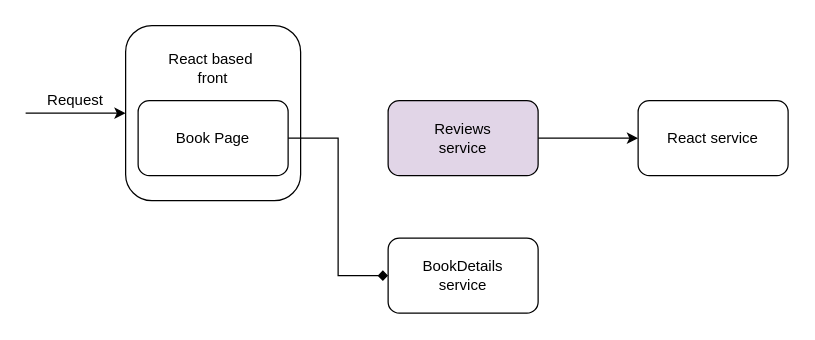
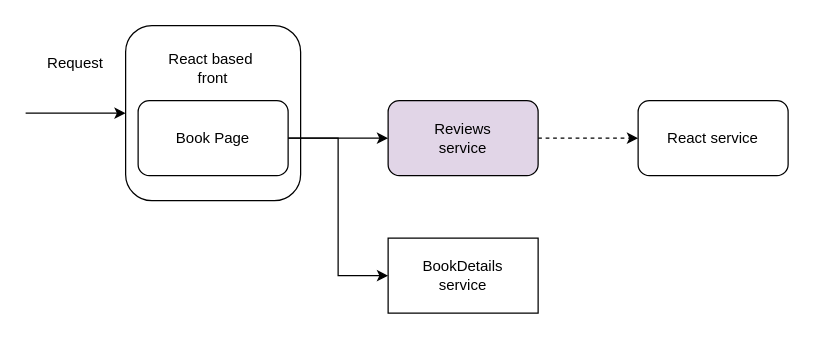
node "Request": moved (76, 101) -> (76, 63)
edge "Book Page" -> "Reviews service": added
edge "Reviews service" -> "React service": style solid -> dashed
edge "Book Page" -> "BookDetails service": arrowhead diamond -> classic
node "BookDetails service": shape rounded rectangle -> rectangle
